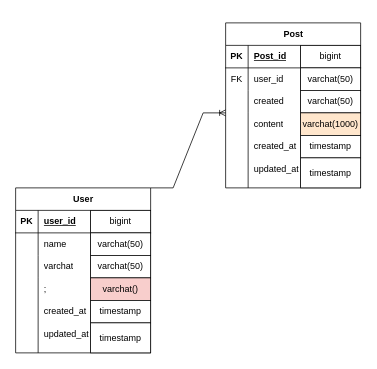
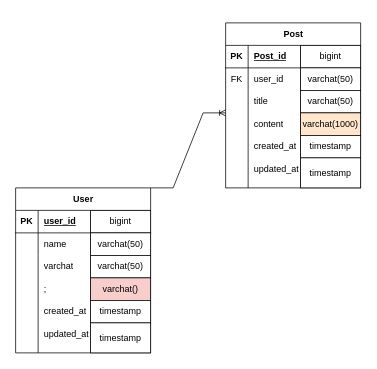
node "created": label "created" -> "title"
